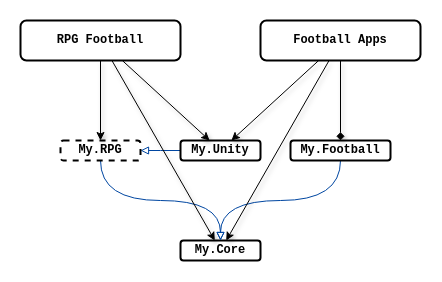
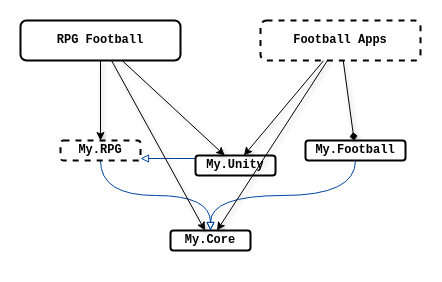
node "Football Apps": style solid -> dashed
node "My.Unity": moved (221, 151) -> (236, 166)
node "My.Football": moved (341, 151) -> (356, 151)
node "My.Core": moved (221, 251) -> (211, 241)
